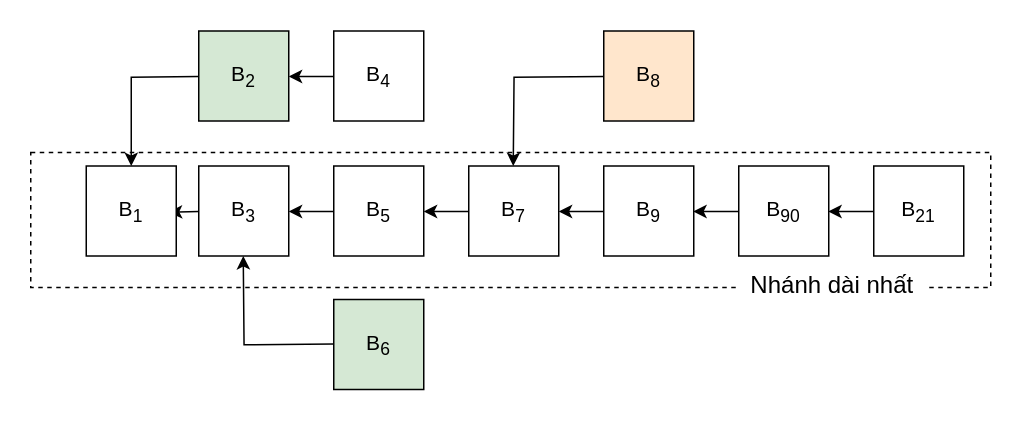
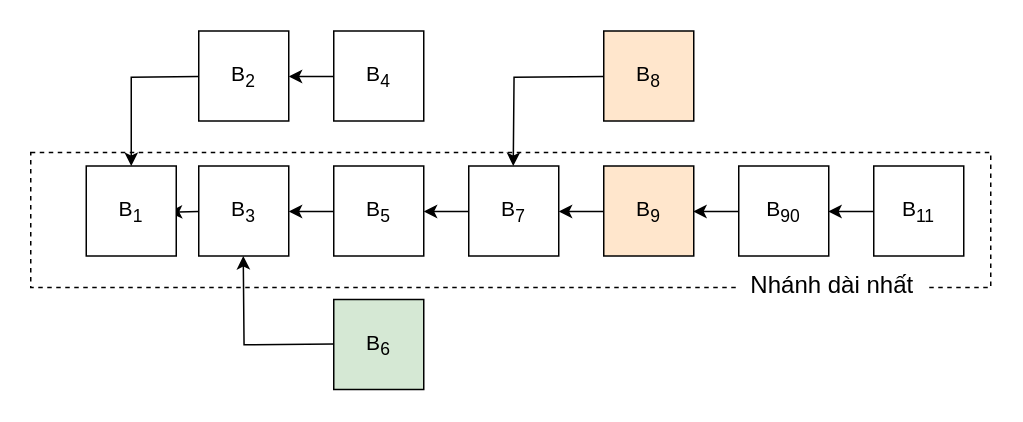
node "B2": fillcolor #d5e8d4 -> #ffffff
node "B9": fillcolor #ffffff -> #ffe6cc
node "B21": label "B21" -> "B11"
